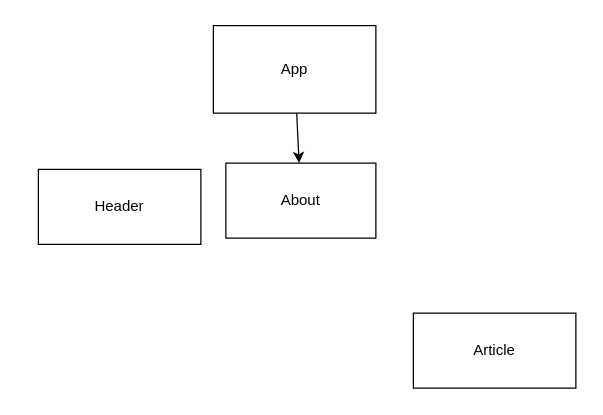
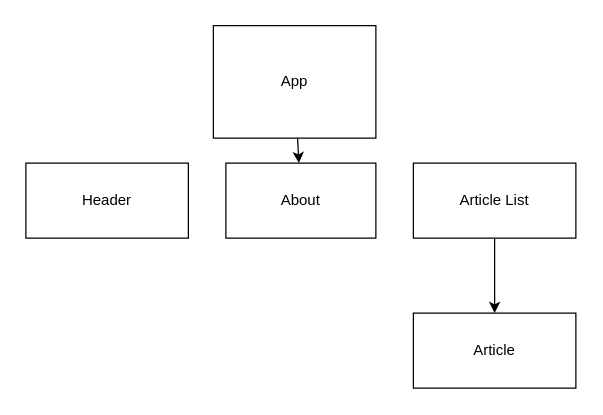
node "App": size 163x88 -> 163x113
node "Article List": added
node "Header": moved (119, 207) -> (107, 201)
edge "Article List" -> "Article": added
